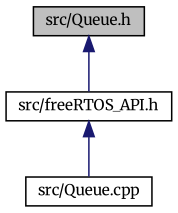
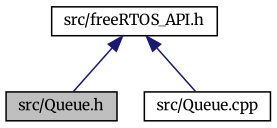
edge "src/freeRTOS_API.h" -> "src/Queue.h": reversed
